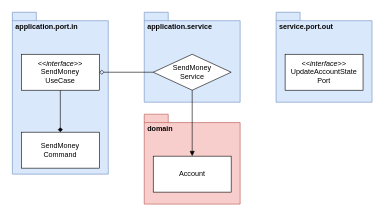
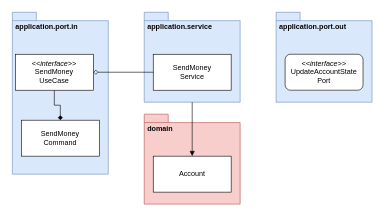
node "service.port.out": label "service.port.out" -> "application.port.out"
node "<<interface>> SendMoney UseCase": moved (60, 72) -> (54, 72)
node "SendMoney Service": shape diamond -> rectangle
node "<<interface>> UpdateAccountState Port": shape rectangle -> rounded rectangle
edge "SendMoney Service" -> "Account": now "application.service" -> "Account"
node "SendMoney Command": moved (60, 150) -> (60, 138)
